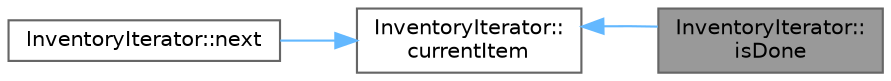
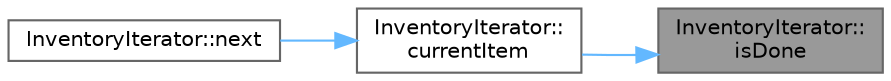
edge "InventoryIterator:: isDone" -> "InventoryIterator:: currentItem": reversed
